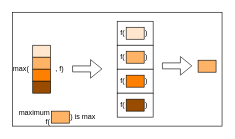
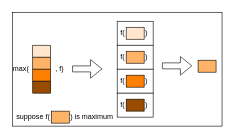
node "maximum f(": label "maximum f(" -> "suppose f("
node ") is max": label ") is max" -> ") is maximum"
